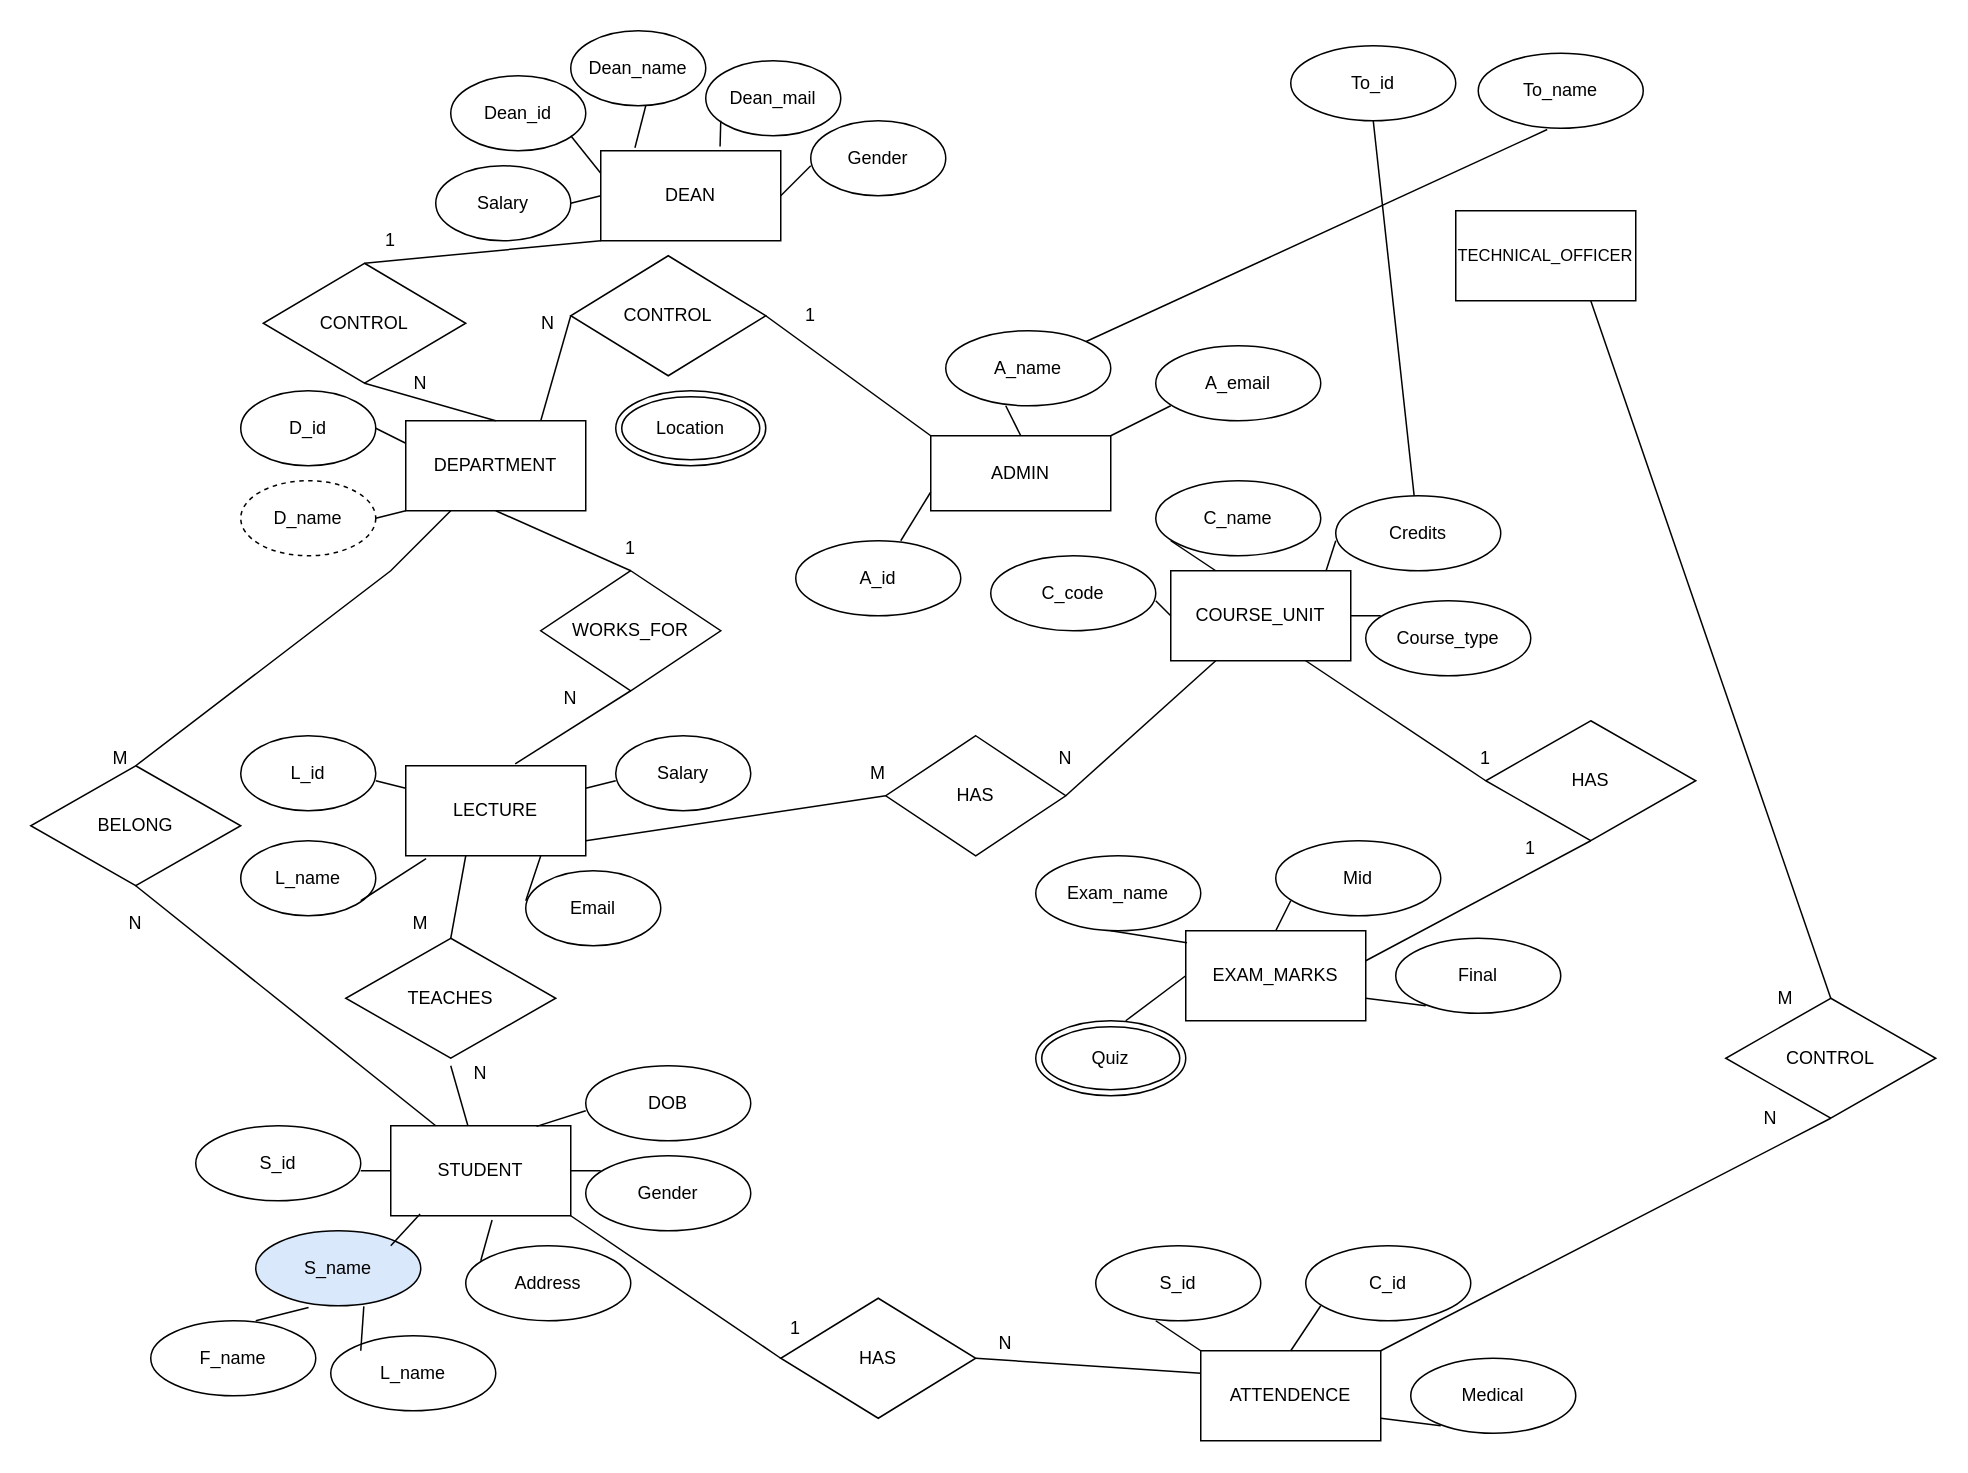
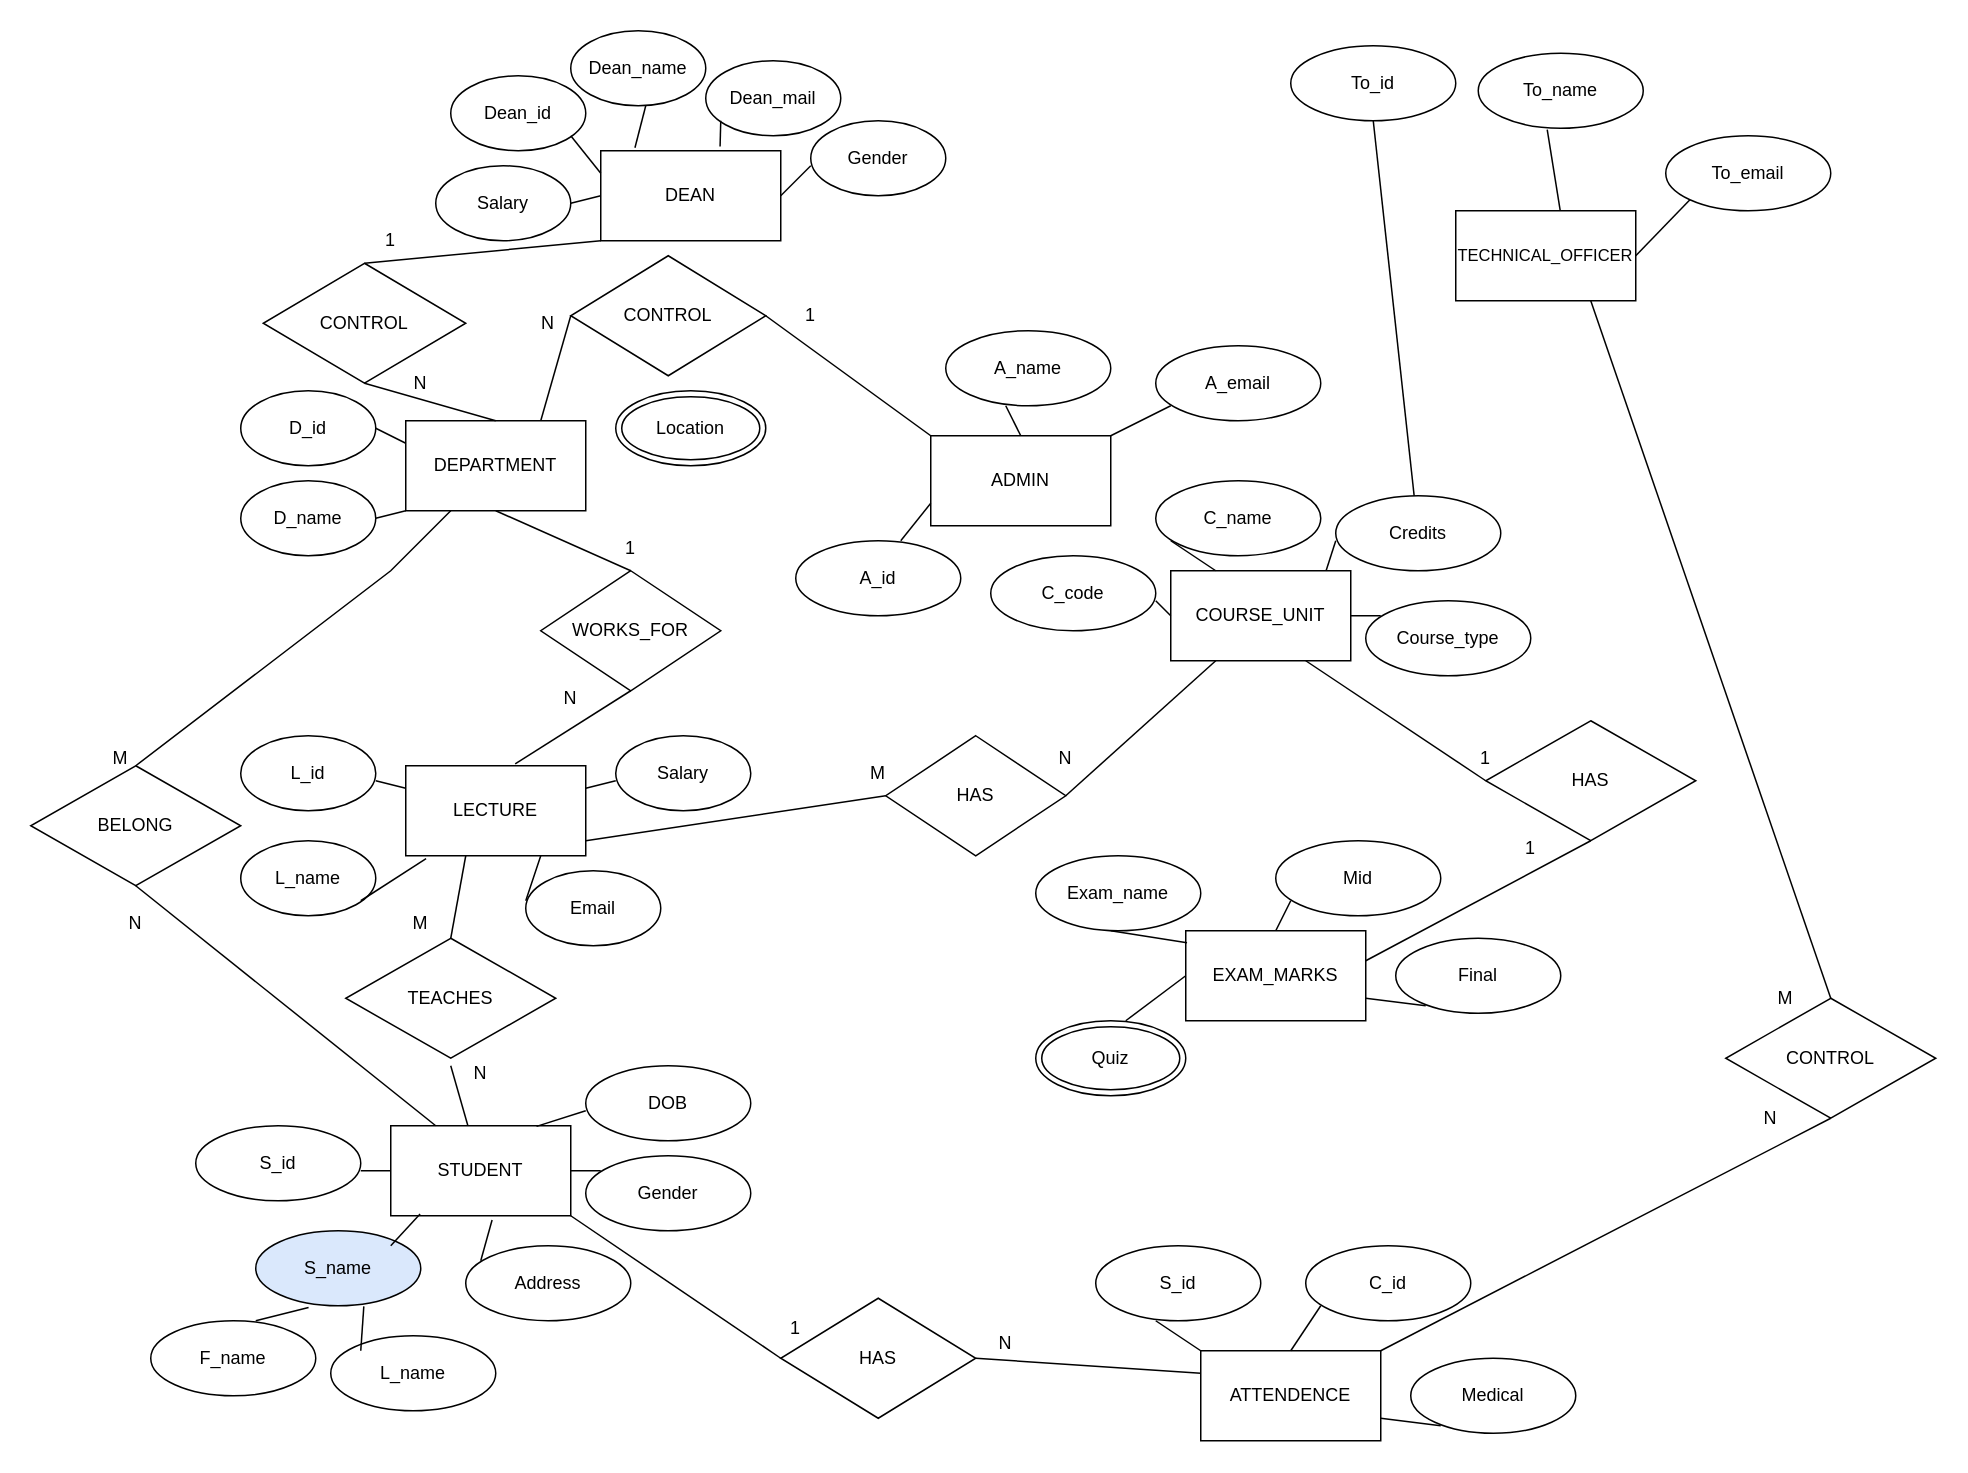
node "To_email": added
edge "To_email" -- "TECHNICAL_OFFICER": added
edge "To_name" -- "A_name": now "To_name" -- "TECHNICAL_OFFICER"
node "ADMIN": size 180x75 -> 180x90
node "D_name": style dashed -> solid
